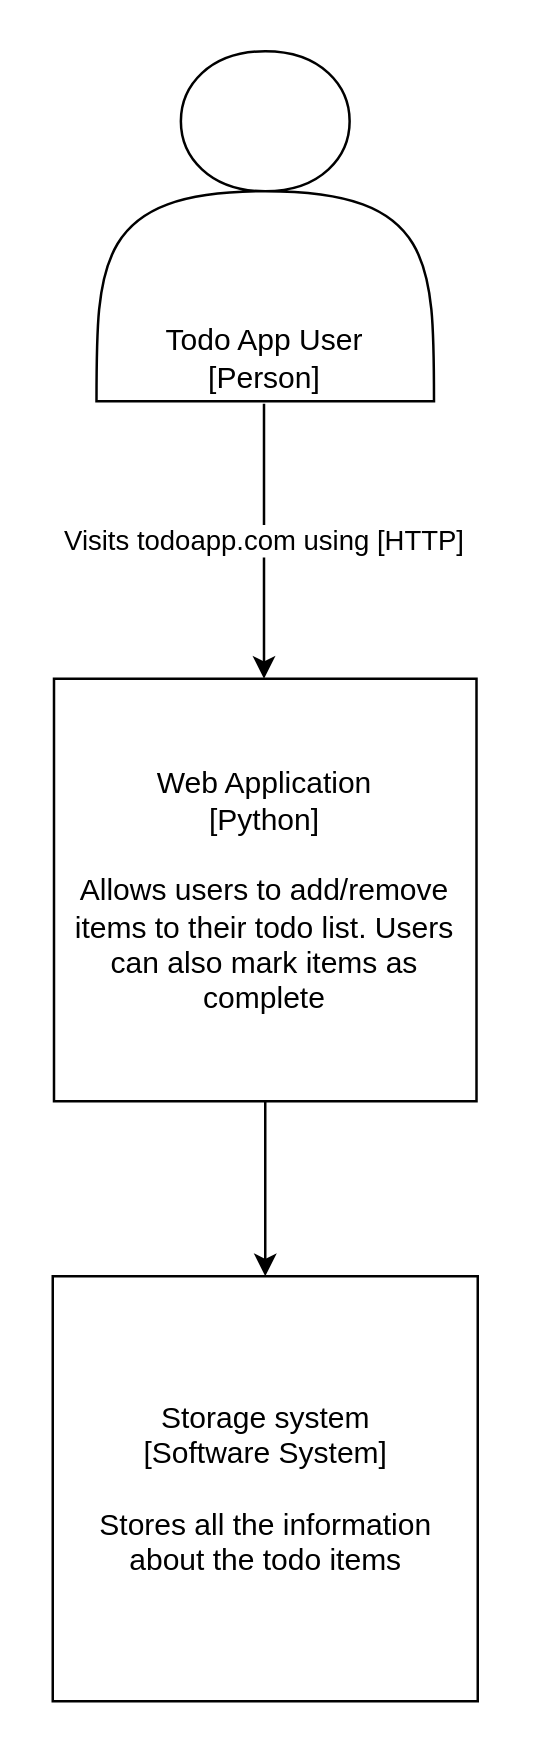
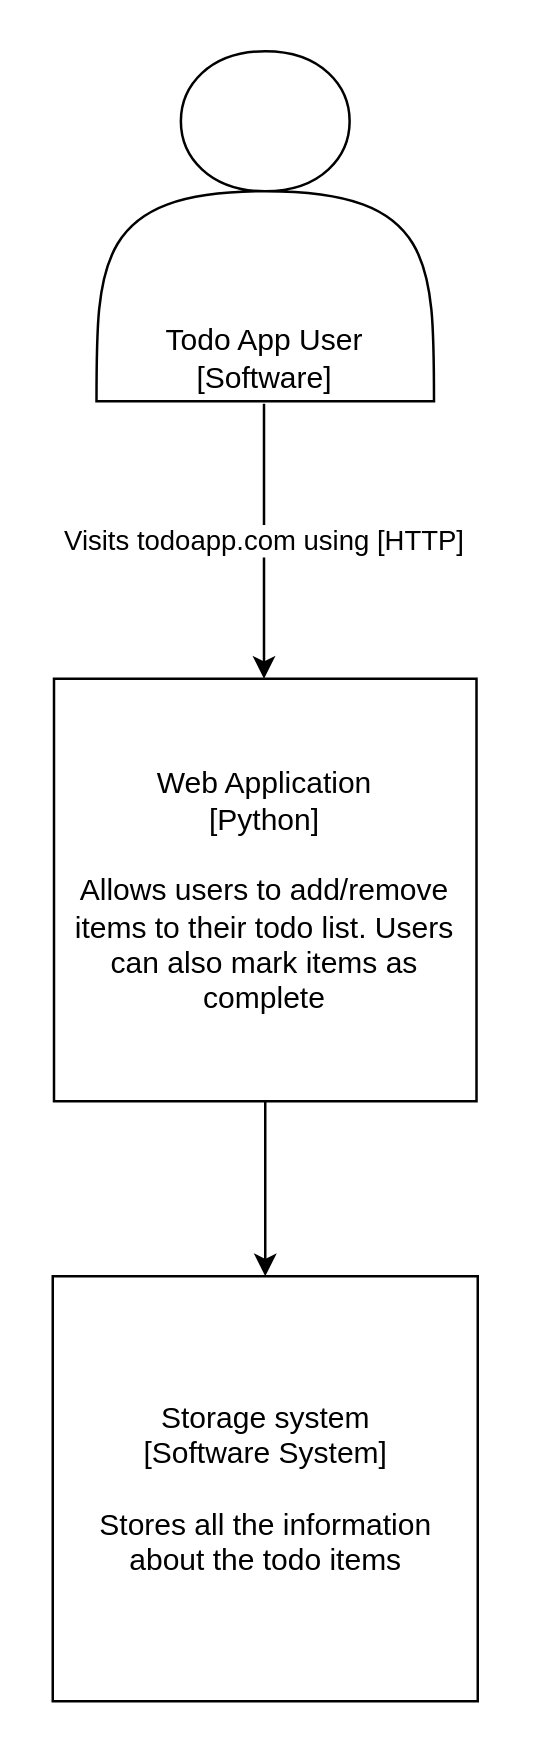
node "Todo App User [Person]": label "Todo App User [Person]" -> "Todo App User [Software]"
